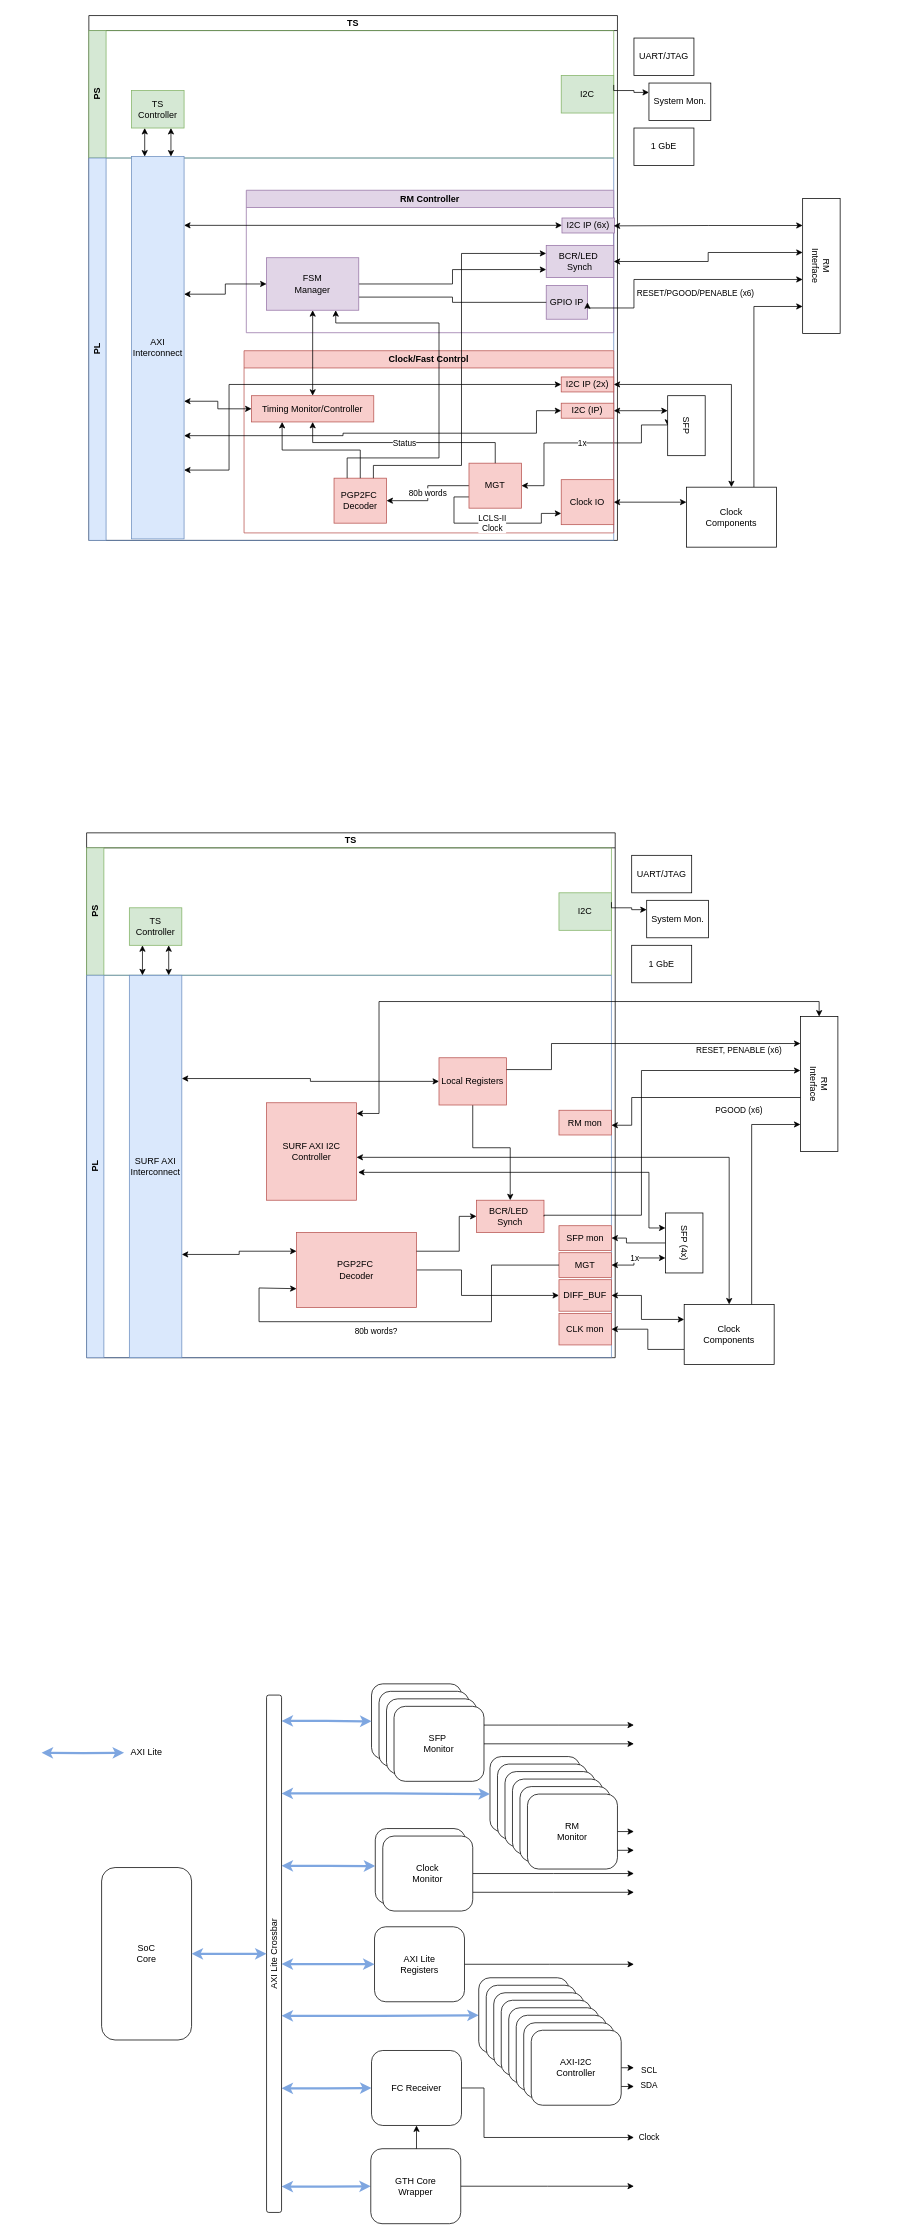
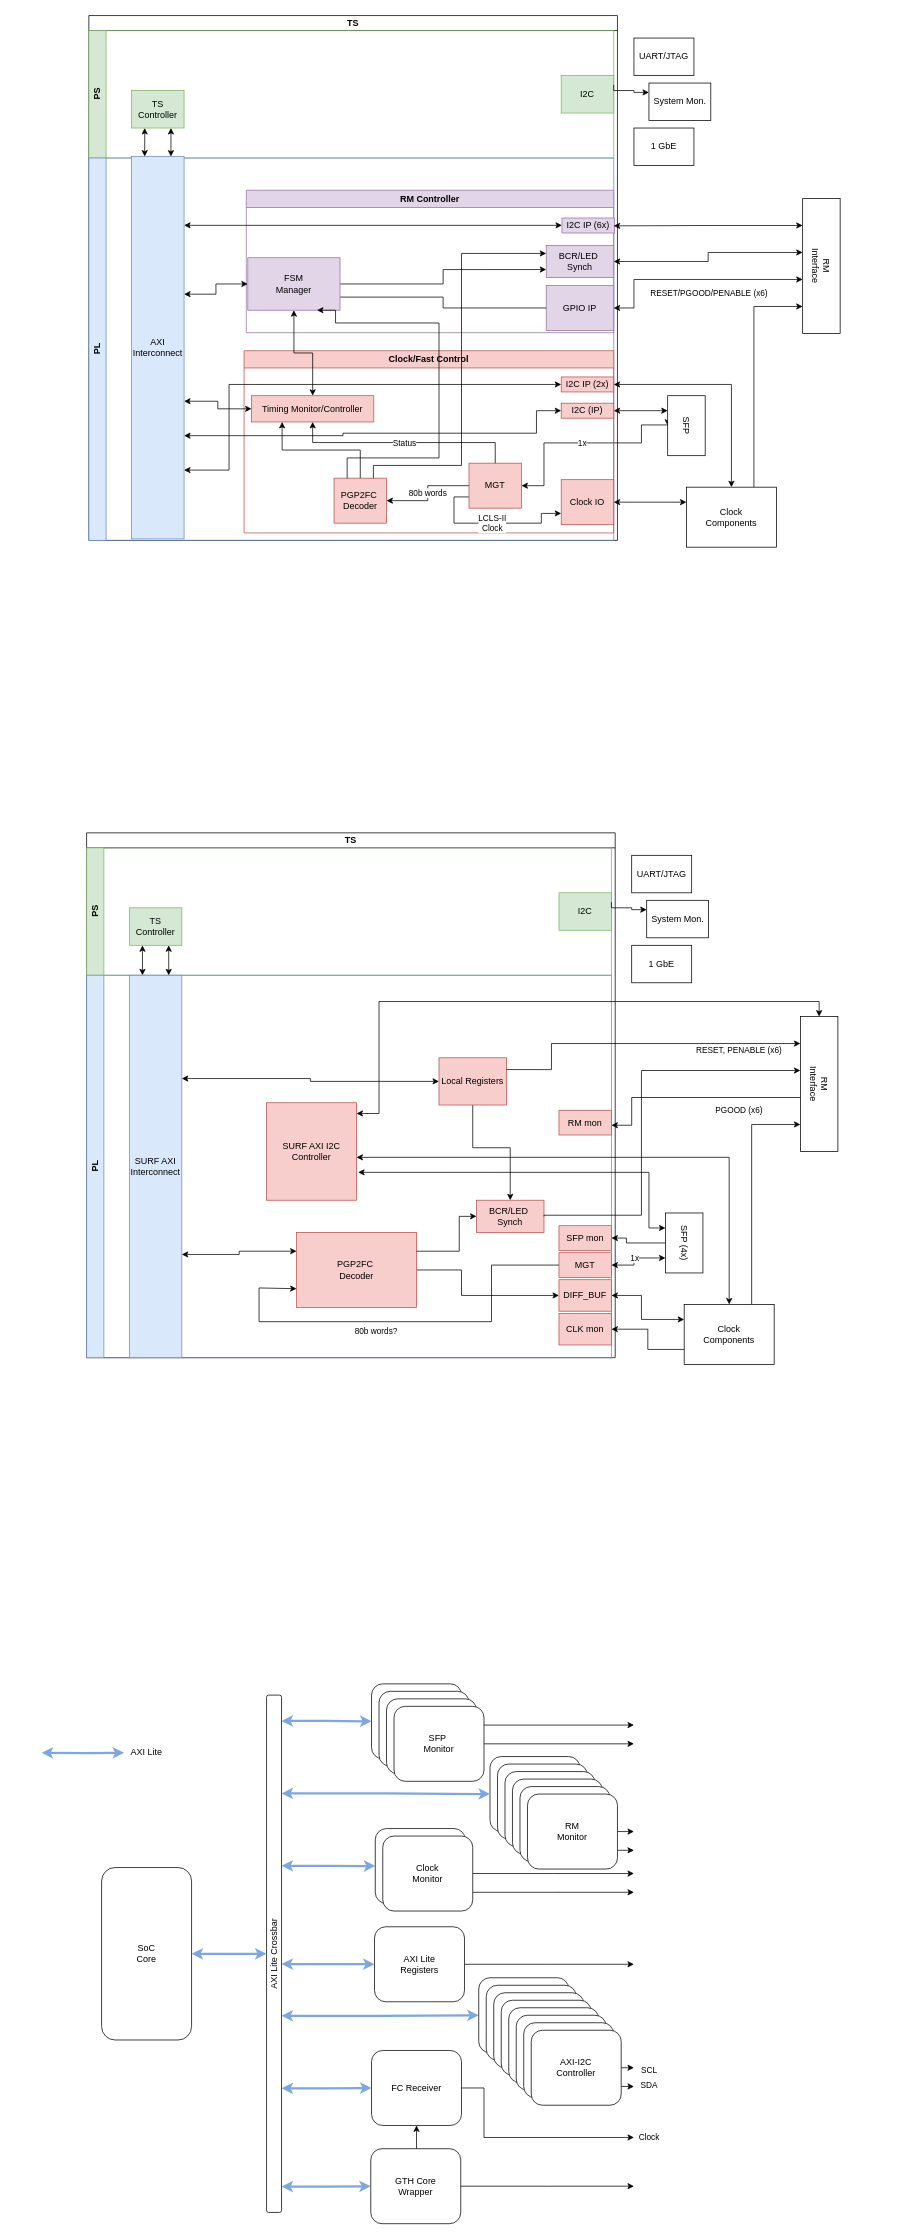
node "FSM Manager": moved (313, 284) -> (294, 284)
node "GPIO IP": size 41x34 -> 68x45
